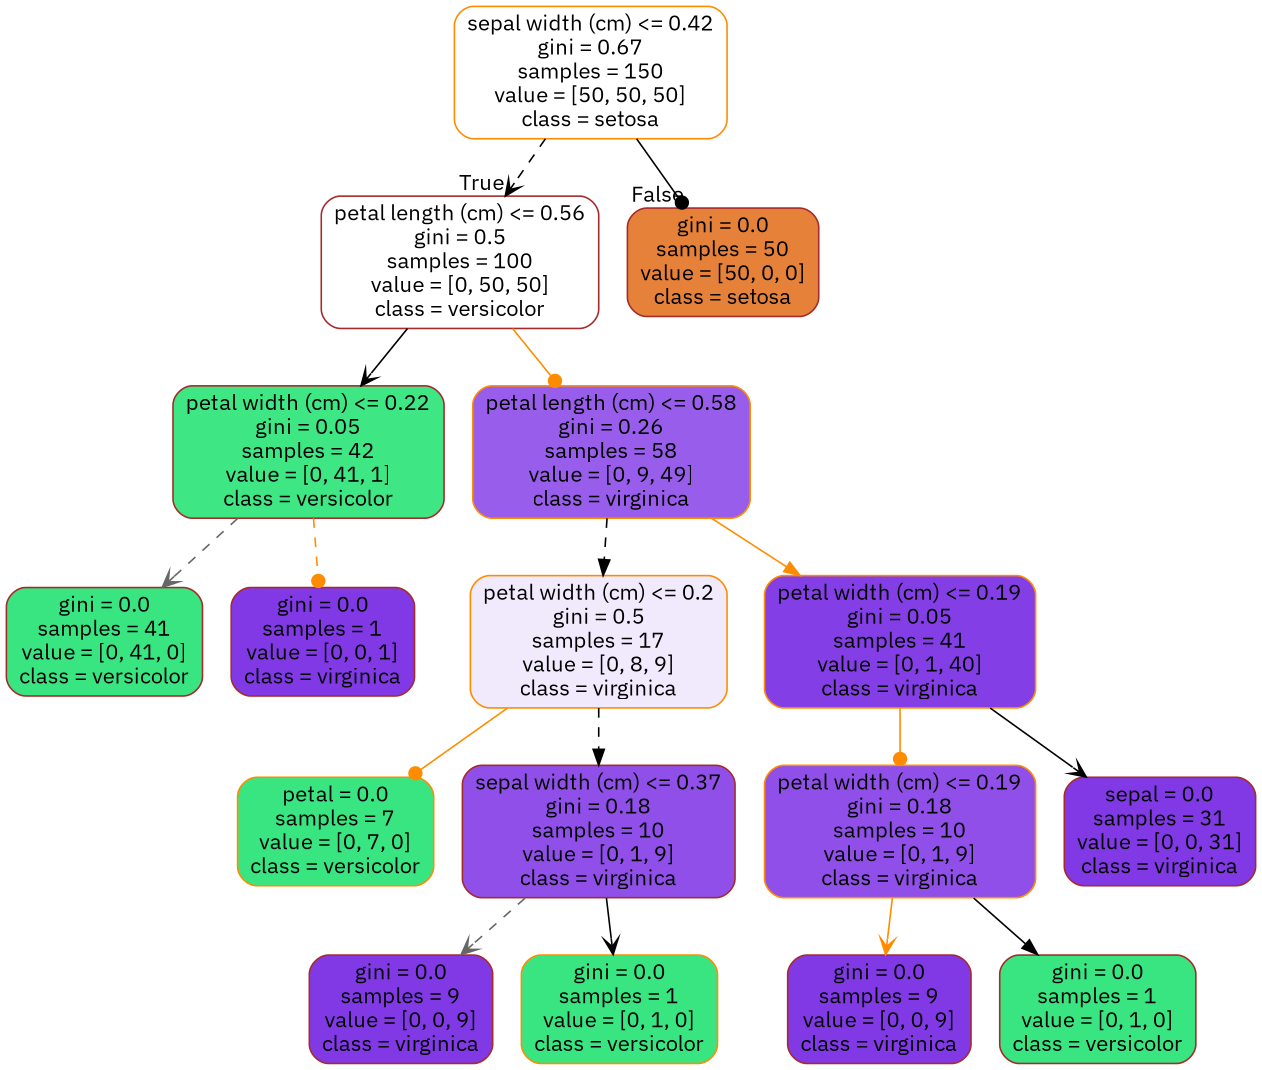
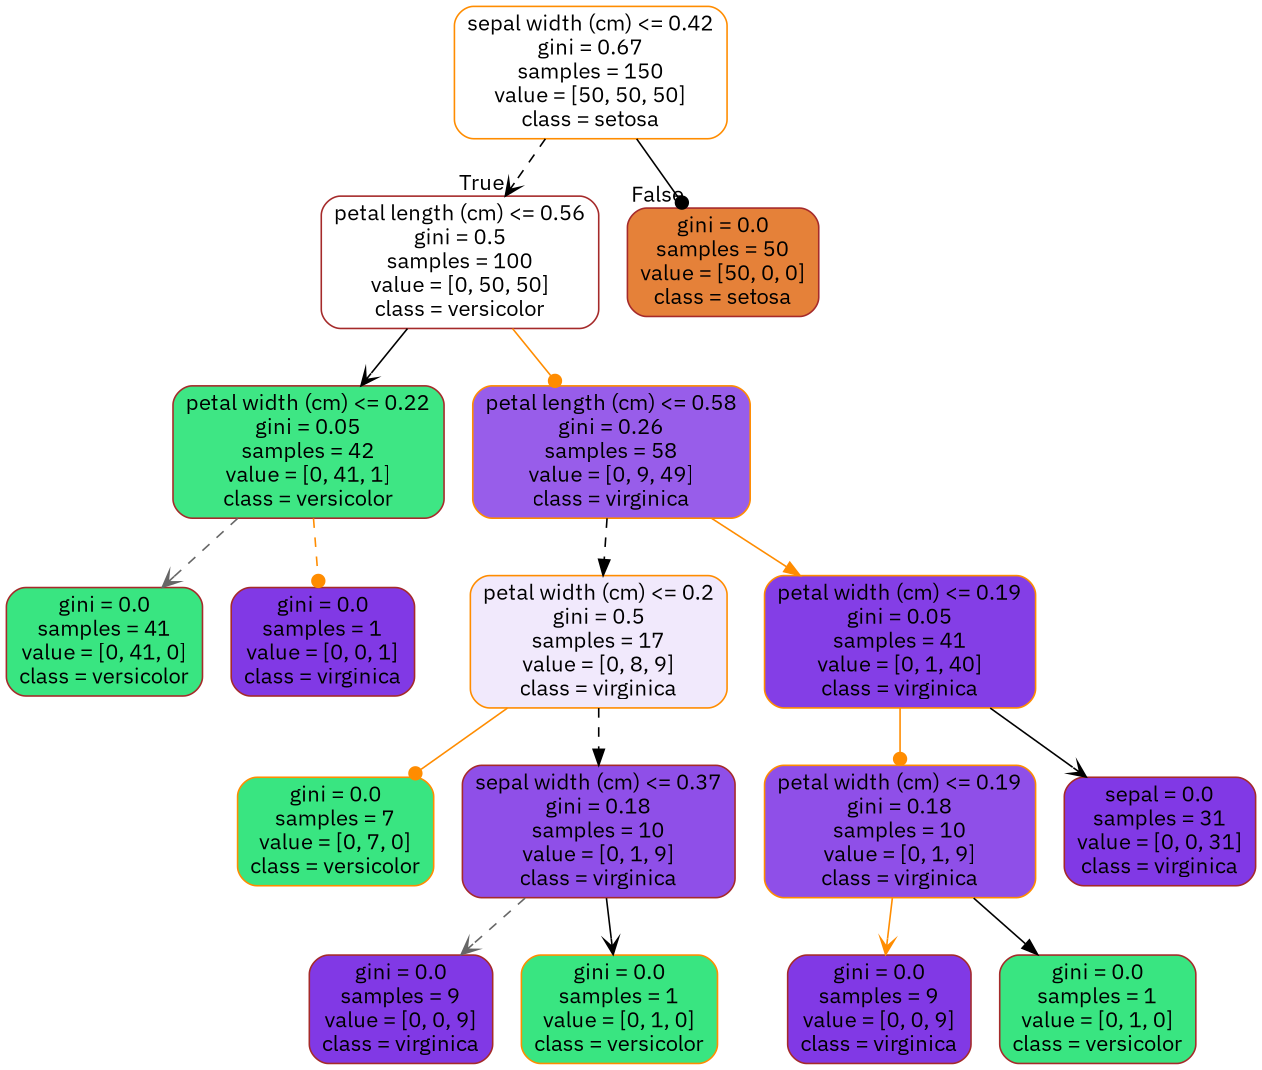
node "petal = 0.0 samples = 7 value = [0, 7, 0] class = versicolor": label "petal = 0.0 samples = 7 value = [0, 7, 0] class = versicolor" -> "gini = 0.0 samples = 7 value = [0, 7, 0] class = versicolor"
